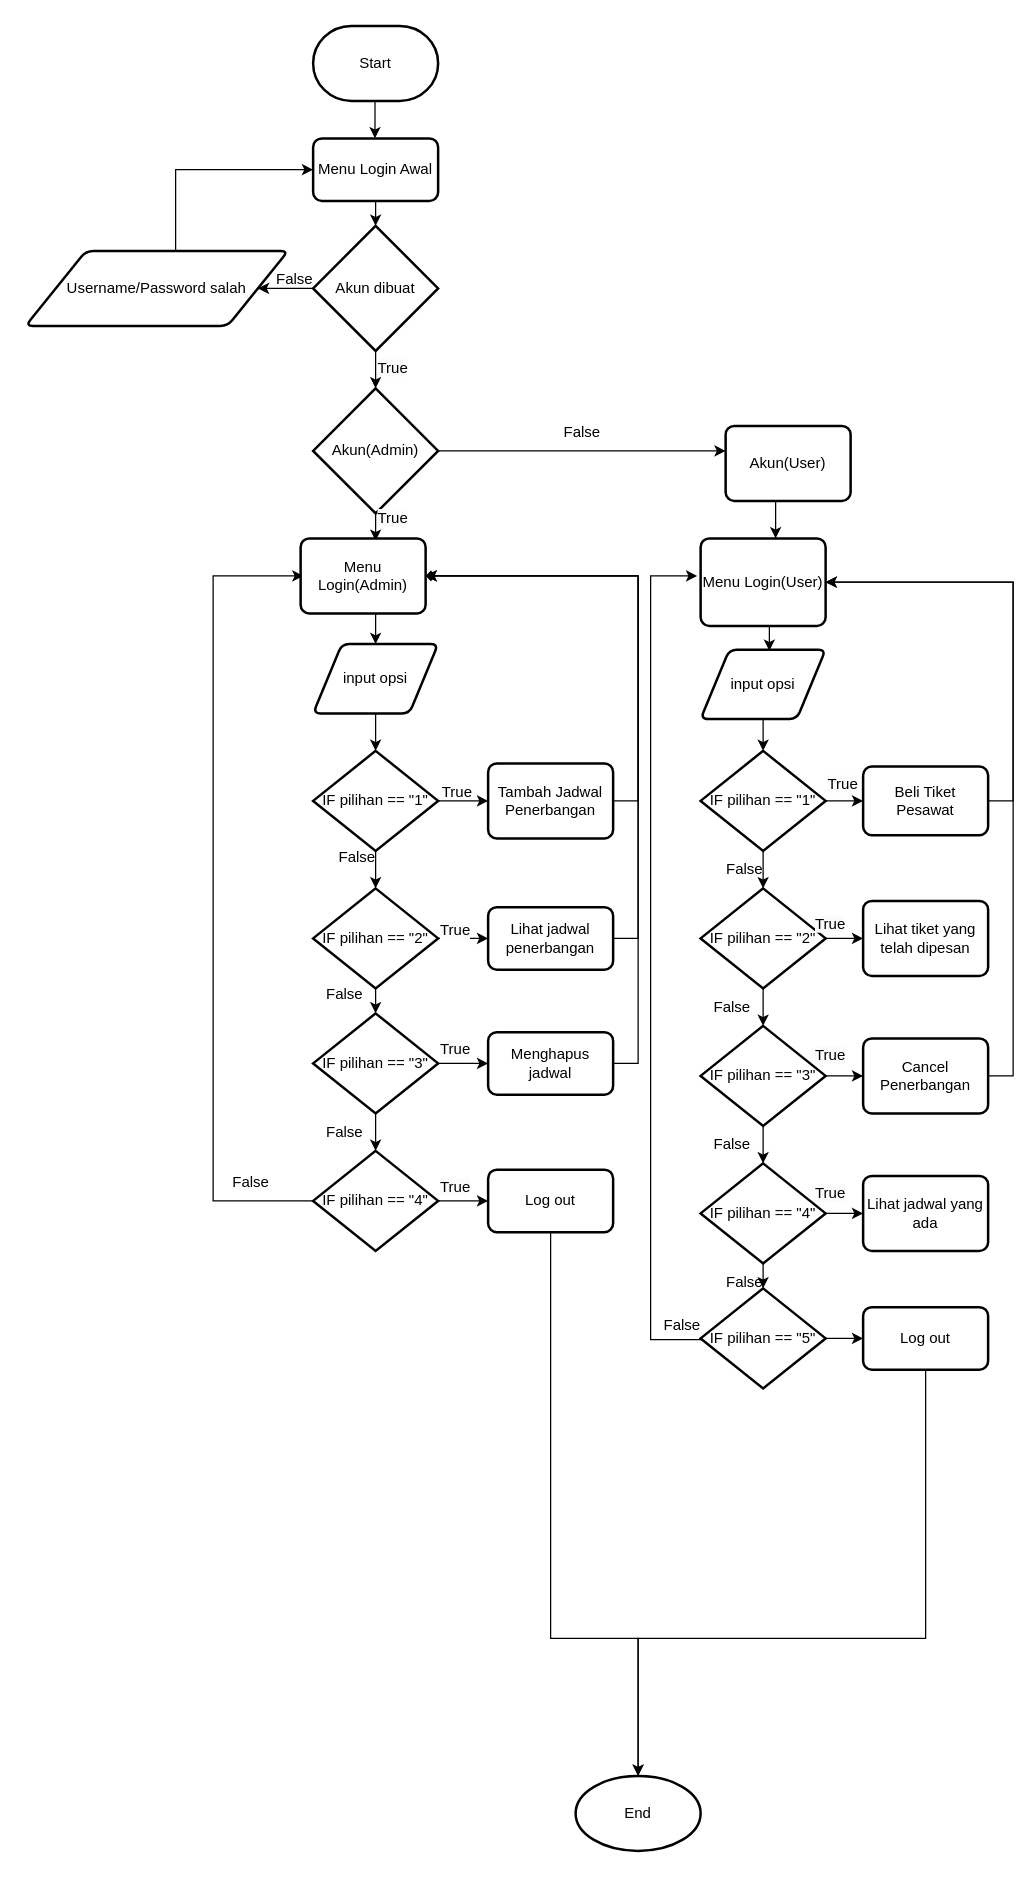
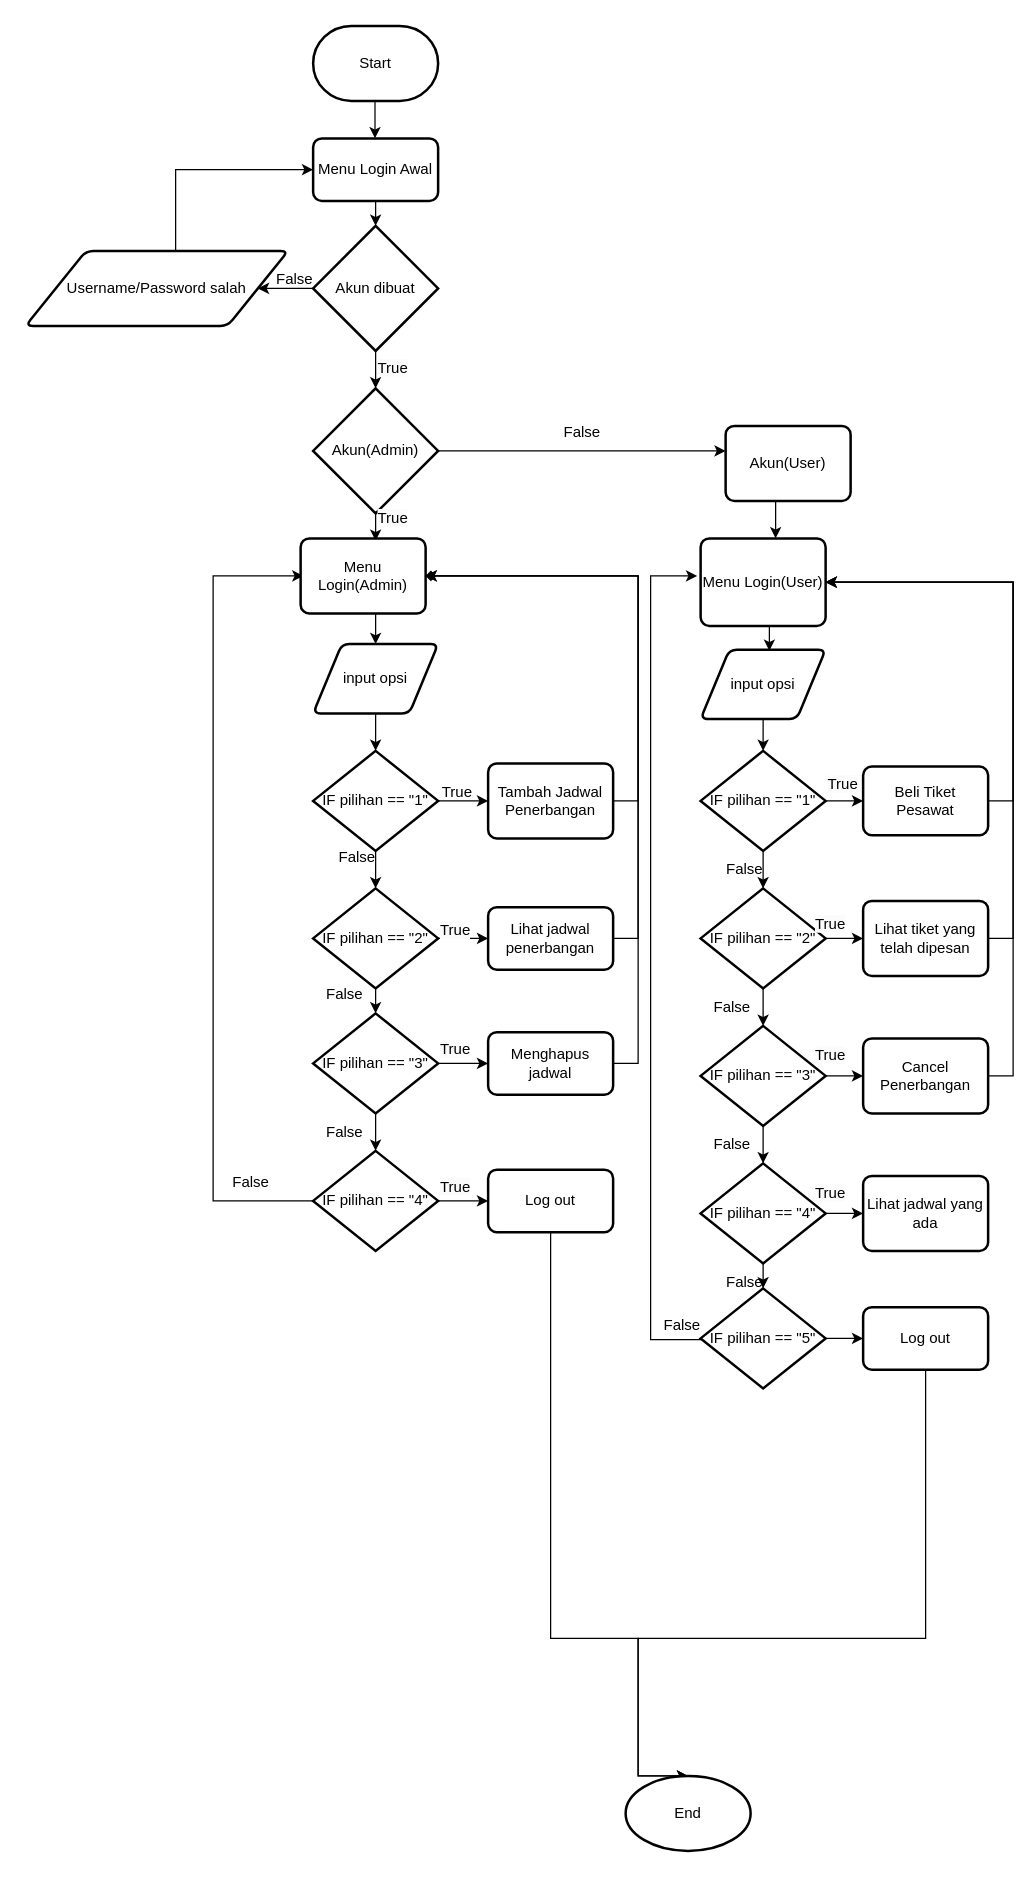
edge "Lihat tiket yang telah dipesan" -> "Menu Login(User)": added
node "End": moved (638, 1813) -> (688, 1813)
